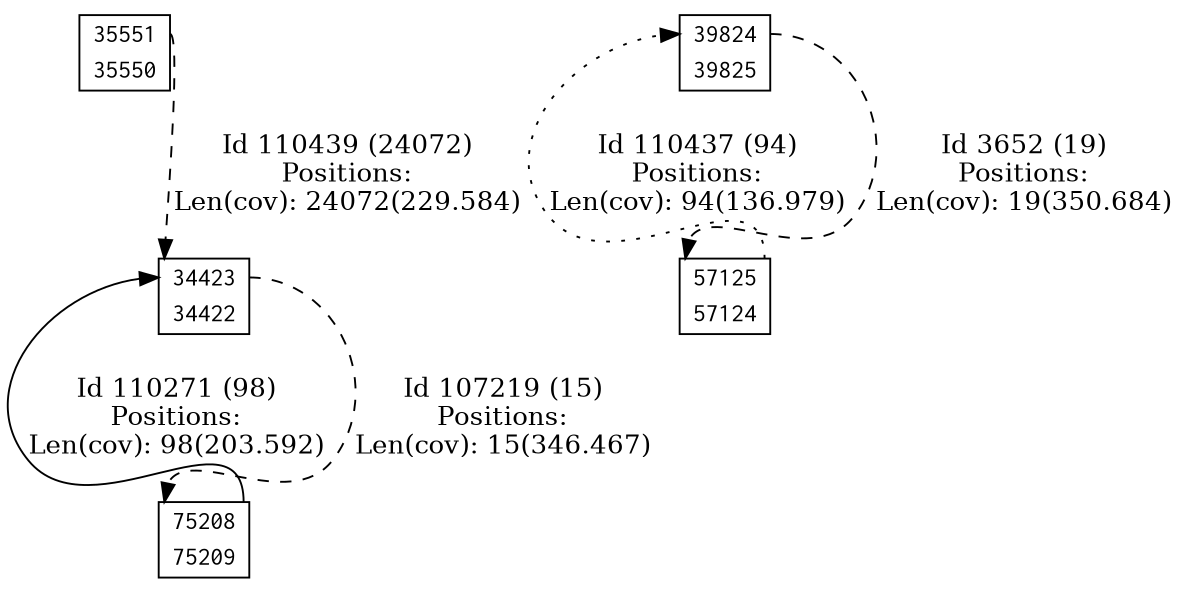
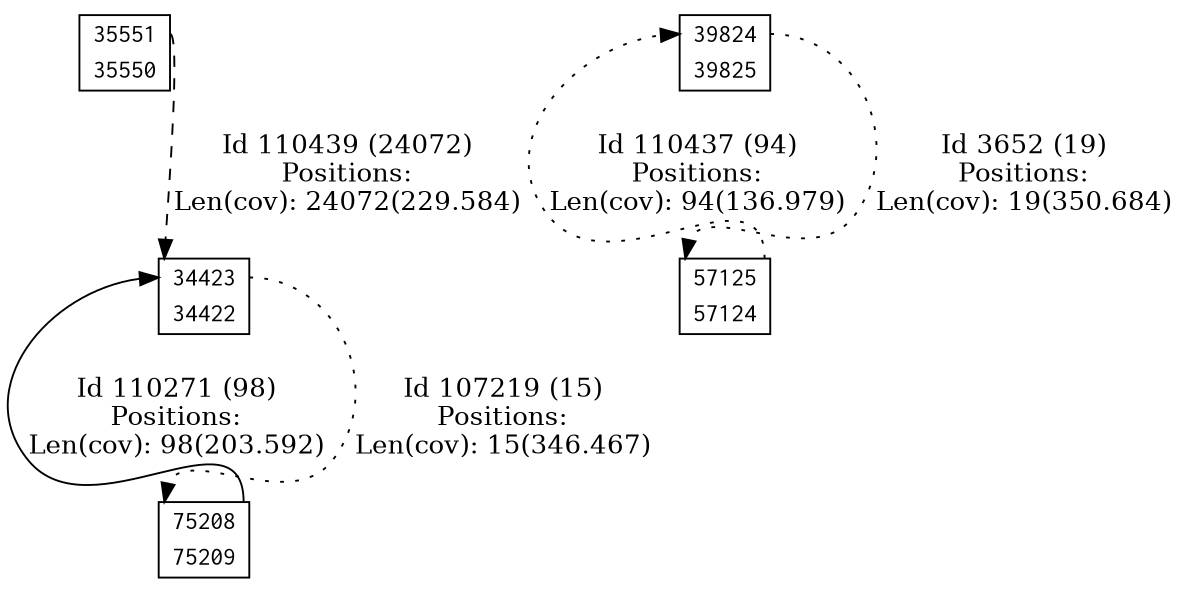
edge "39824" -> "57125": style dashed -> dotted
edge "34423" -> "75208": style dashed -> dotted
